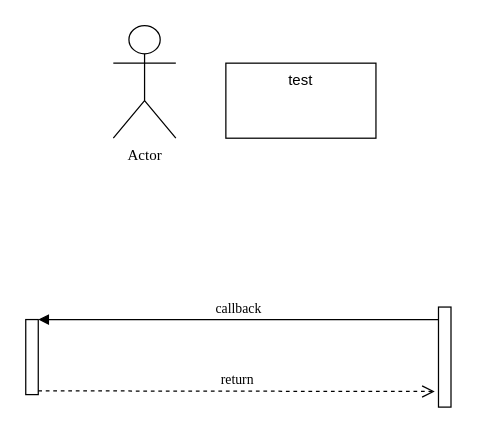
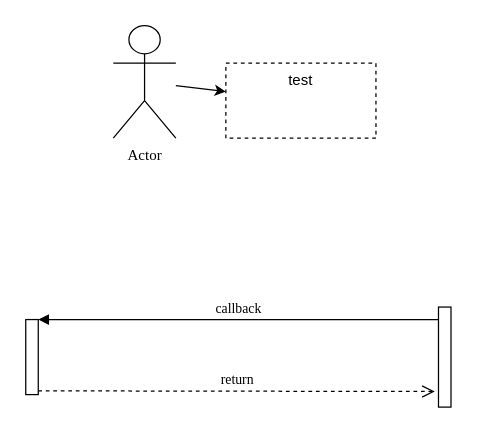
edge "Actor" -> "test": added
node "test": style solid -> dashed
